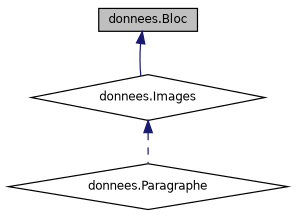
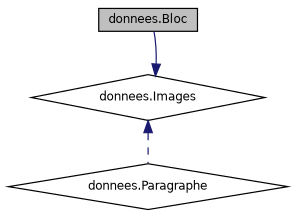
edge "donnees.Images" -> "donnees.Bloc": reversed
